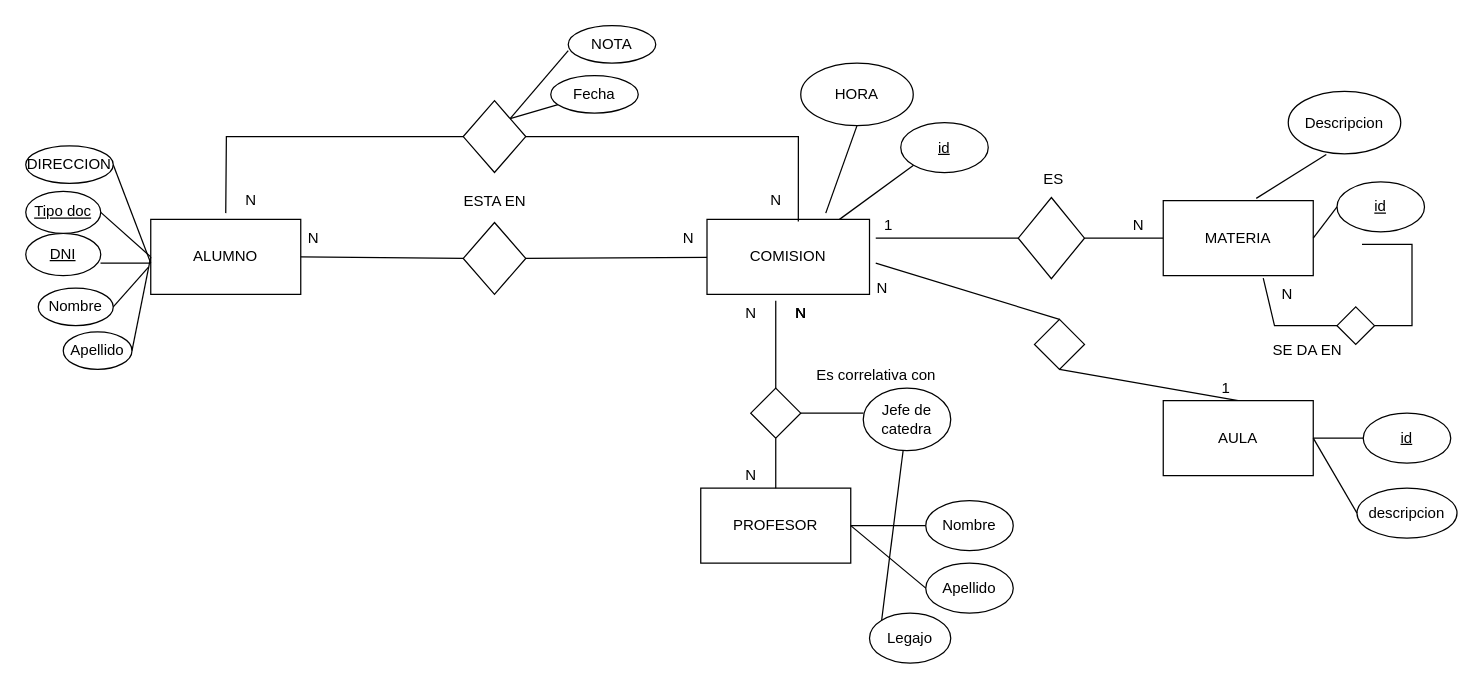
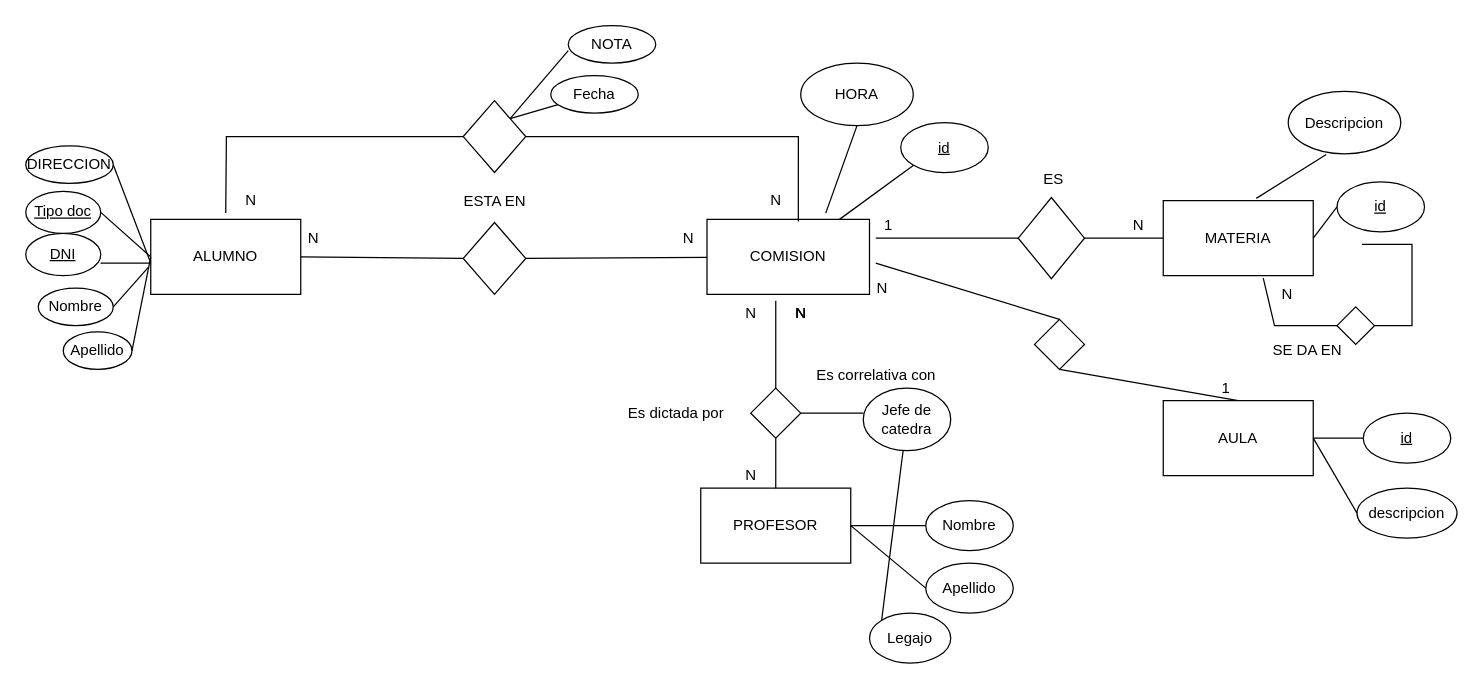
node "Es dictada por": added
